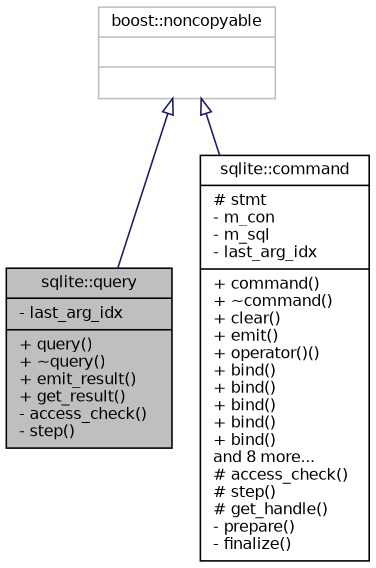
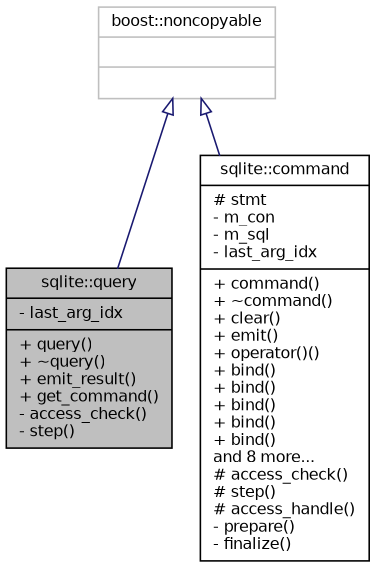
node "sqlite::query": text "+ get_result()" -> "+ get_command()"
node "sqlite::command": text "# get_handle()" -> "# access_handle()"
